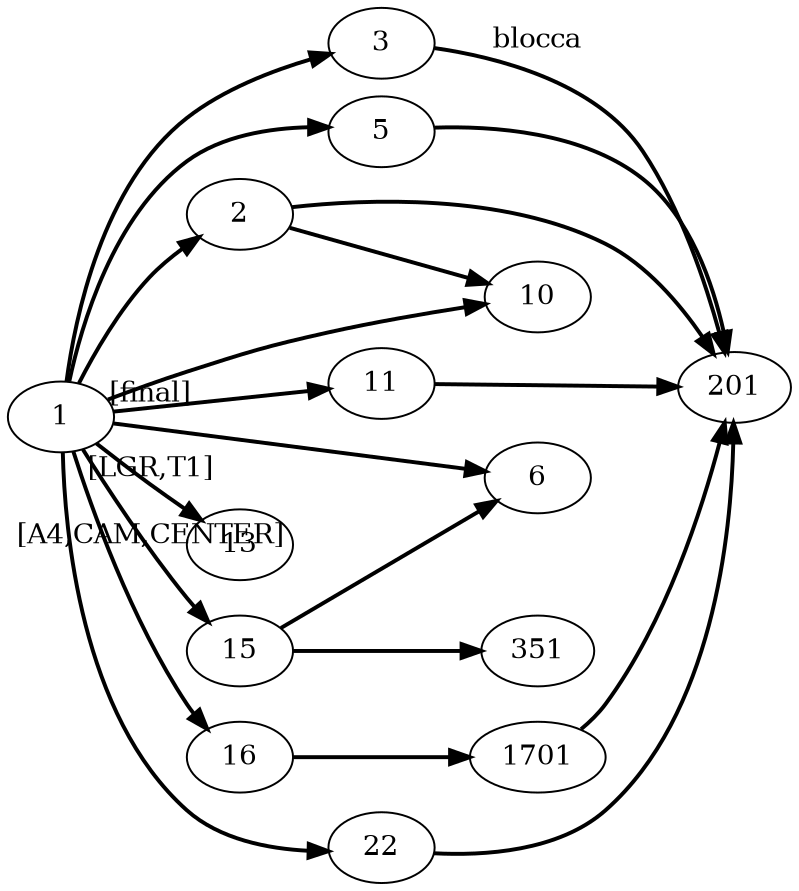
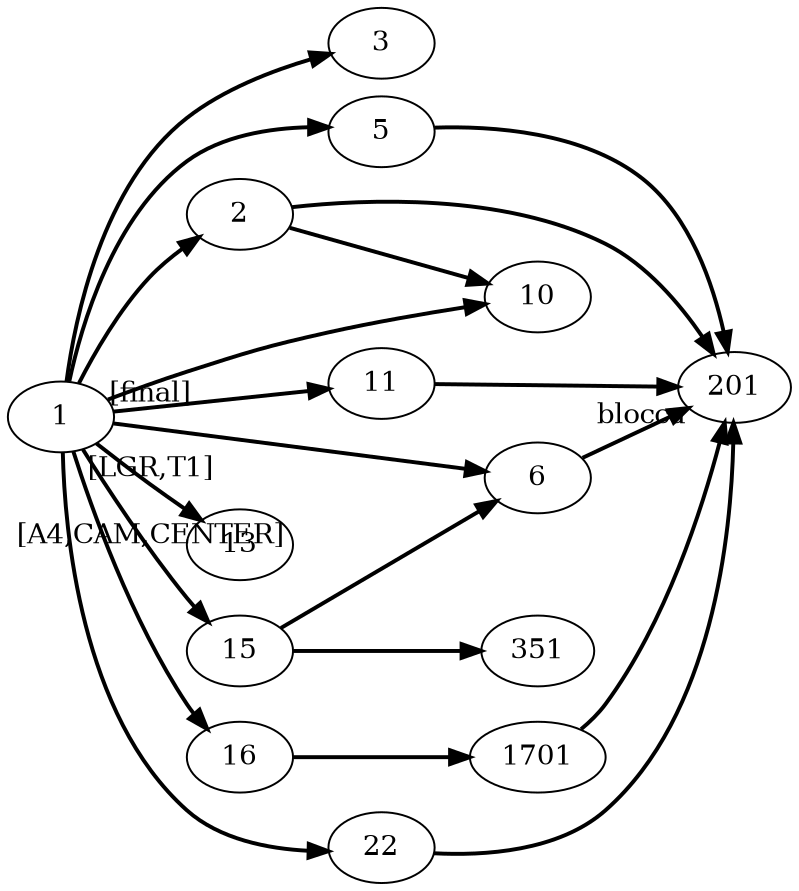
edge "3" -> "201": now "6" -> "201"
